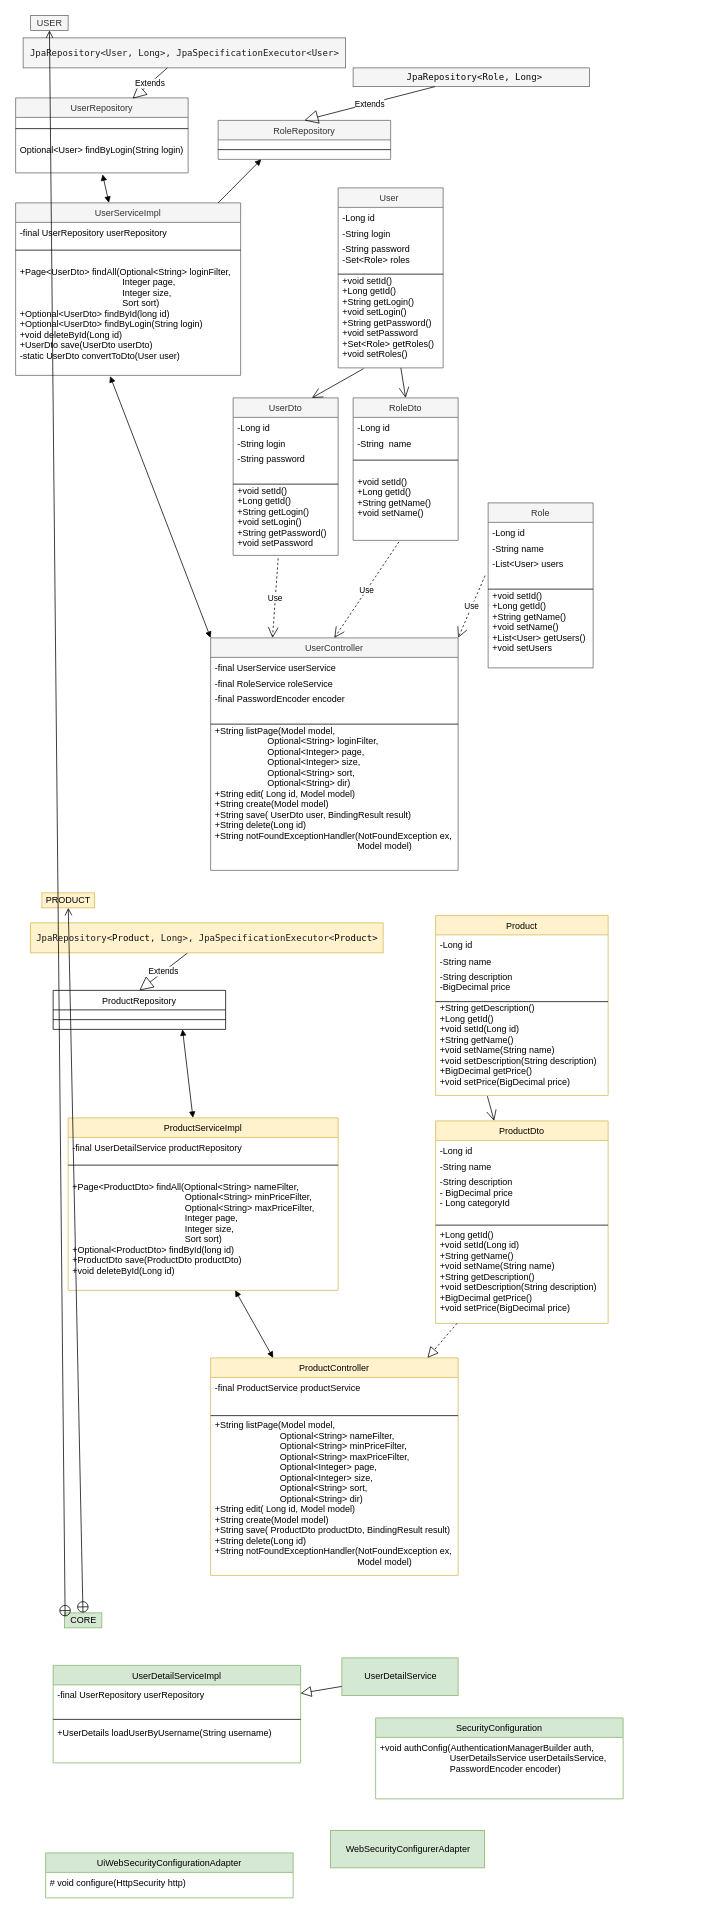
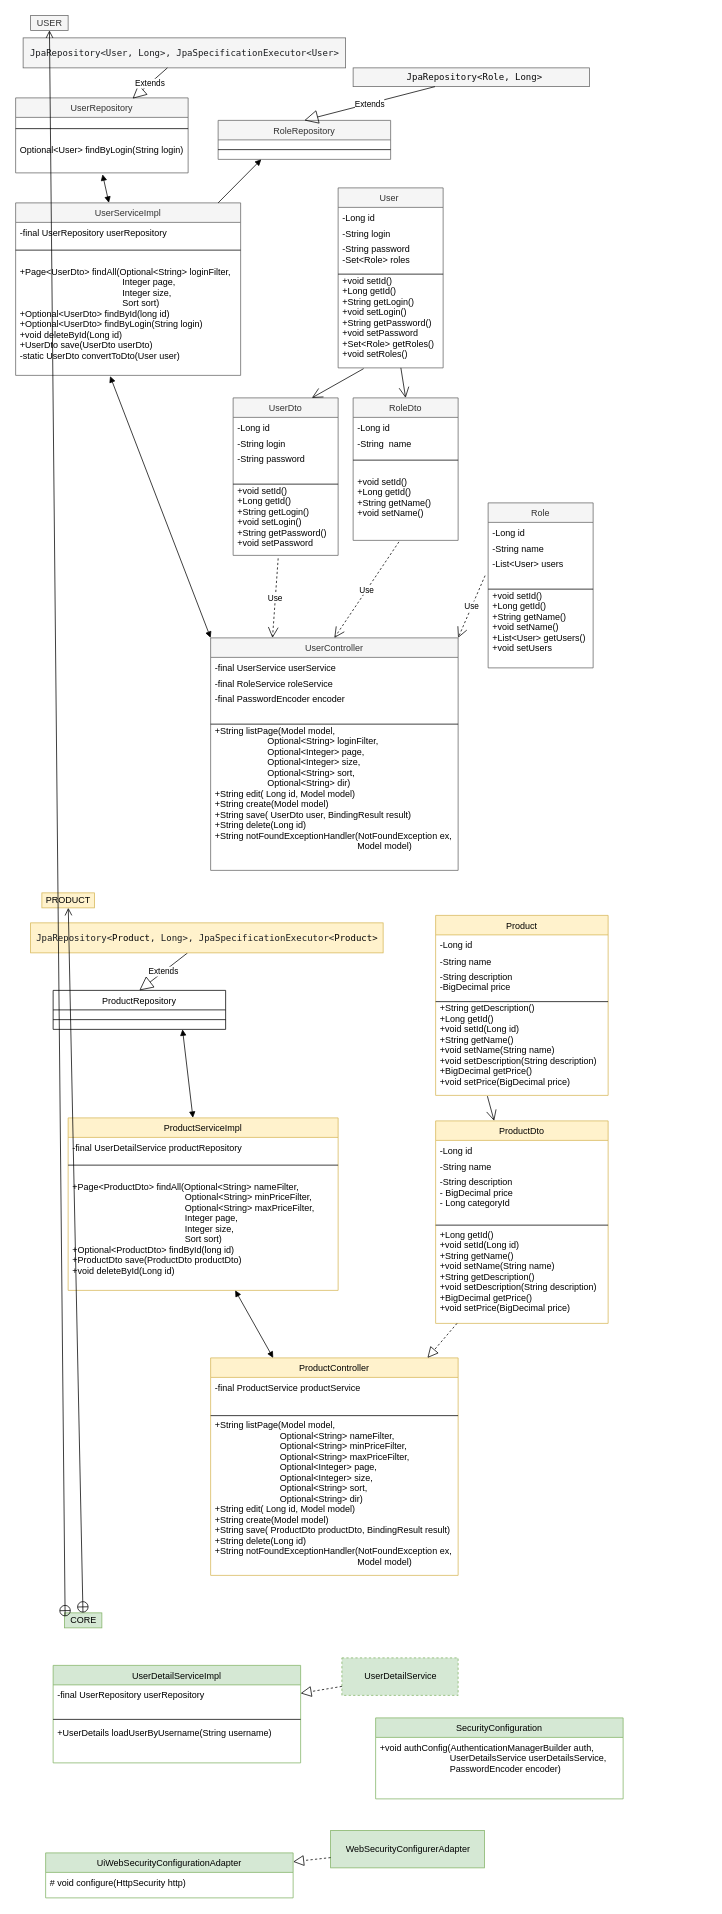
node "UserDetailService": style solid -> dashed
edge "UserDetailService" -> "UserDetailServiceImpl": style solid -> dashed
edge "WebSecurityConfigurerAdapter" -> "UiWebSecurityConfigurationAdapter": added
